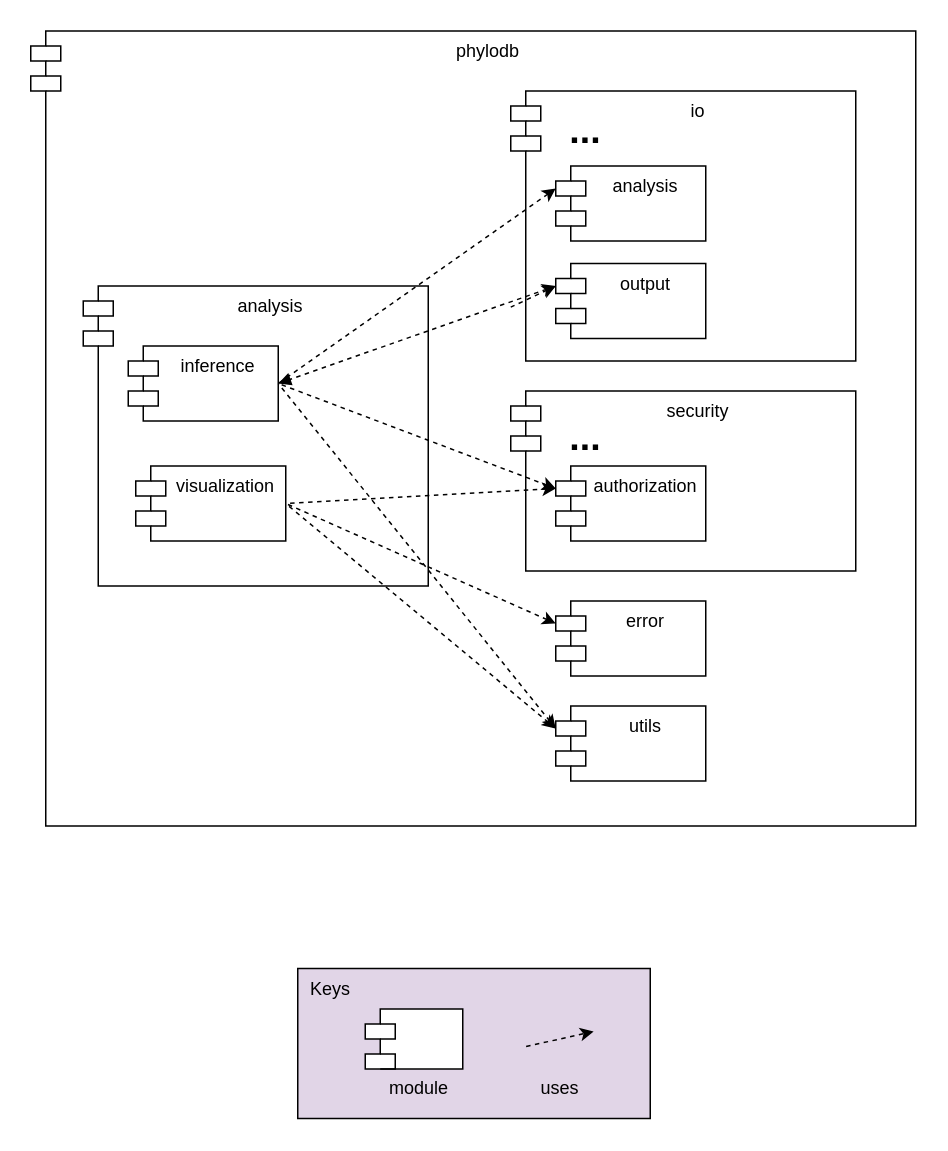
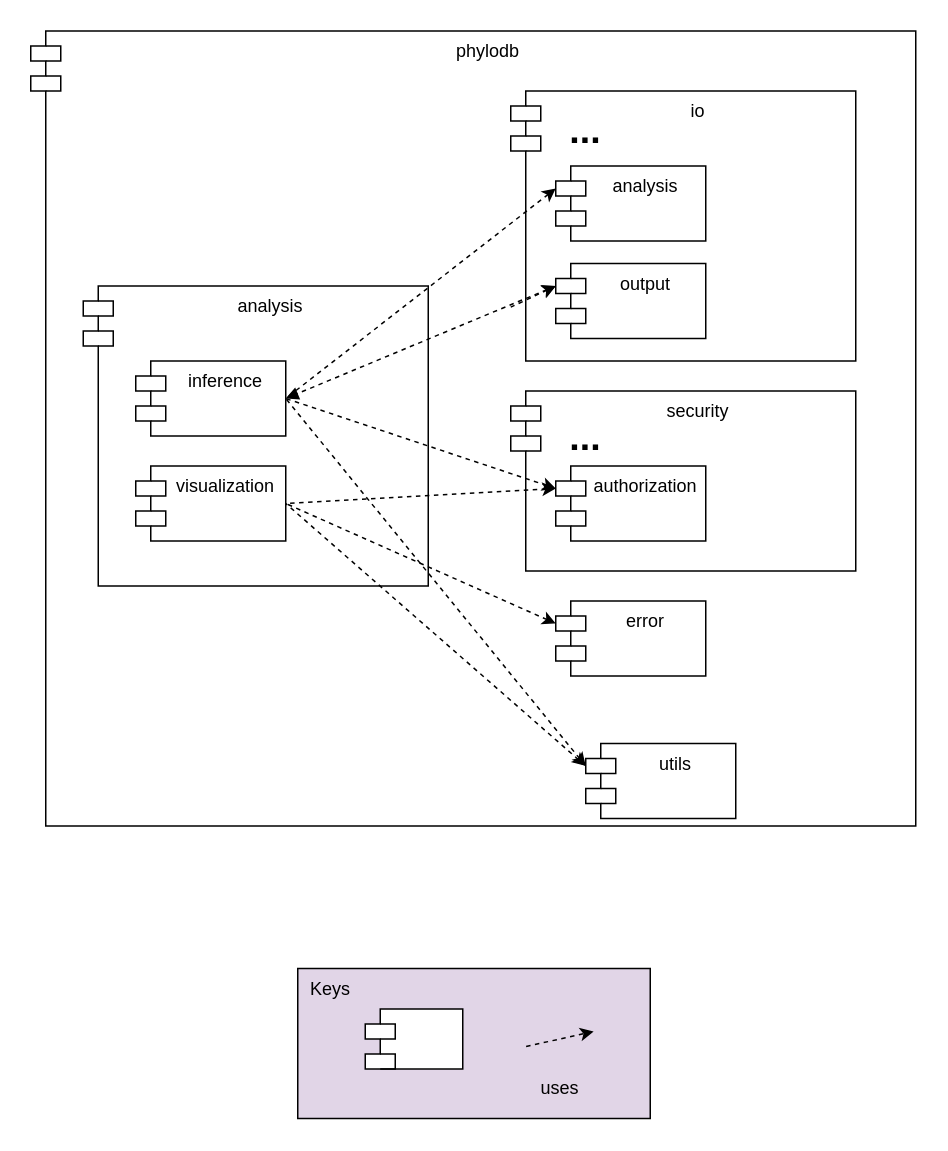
node "inference": moved (203, 383) -> (211, 398)
node "utils": moved (631, 743) -> (661, 781)
node "module": removed
